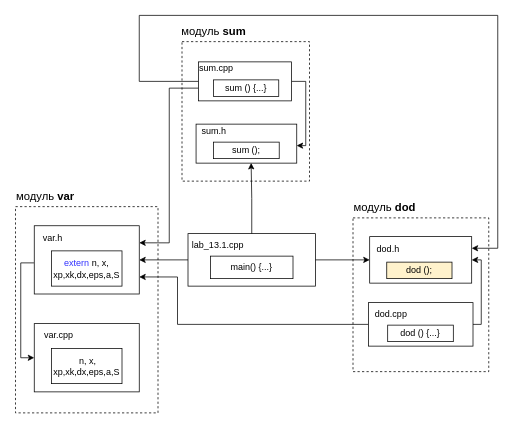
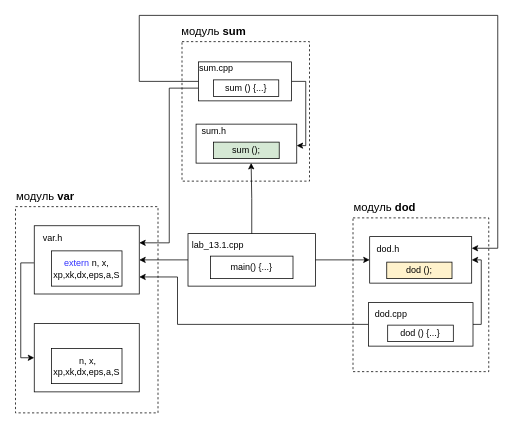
node "sum ();": fillcolor #ffffff -> #d5e8d4
node "var.cpp": removed
